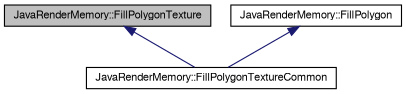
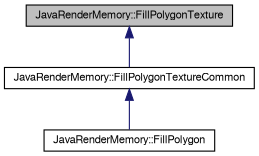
edge "JavaRenderMemory::FillPolygonTextureCommon" -> "JavaRenderMemory::FillPolygon": reversed
